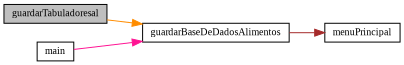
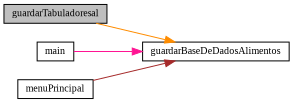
edge "guardarBaseDeDadosAlimentos" -> "menuPrincipal": reversed
